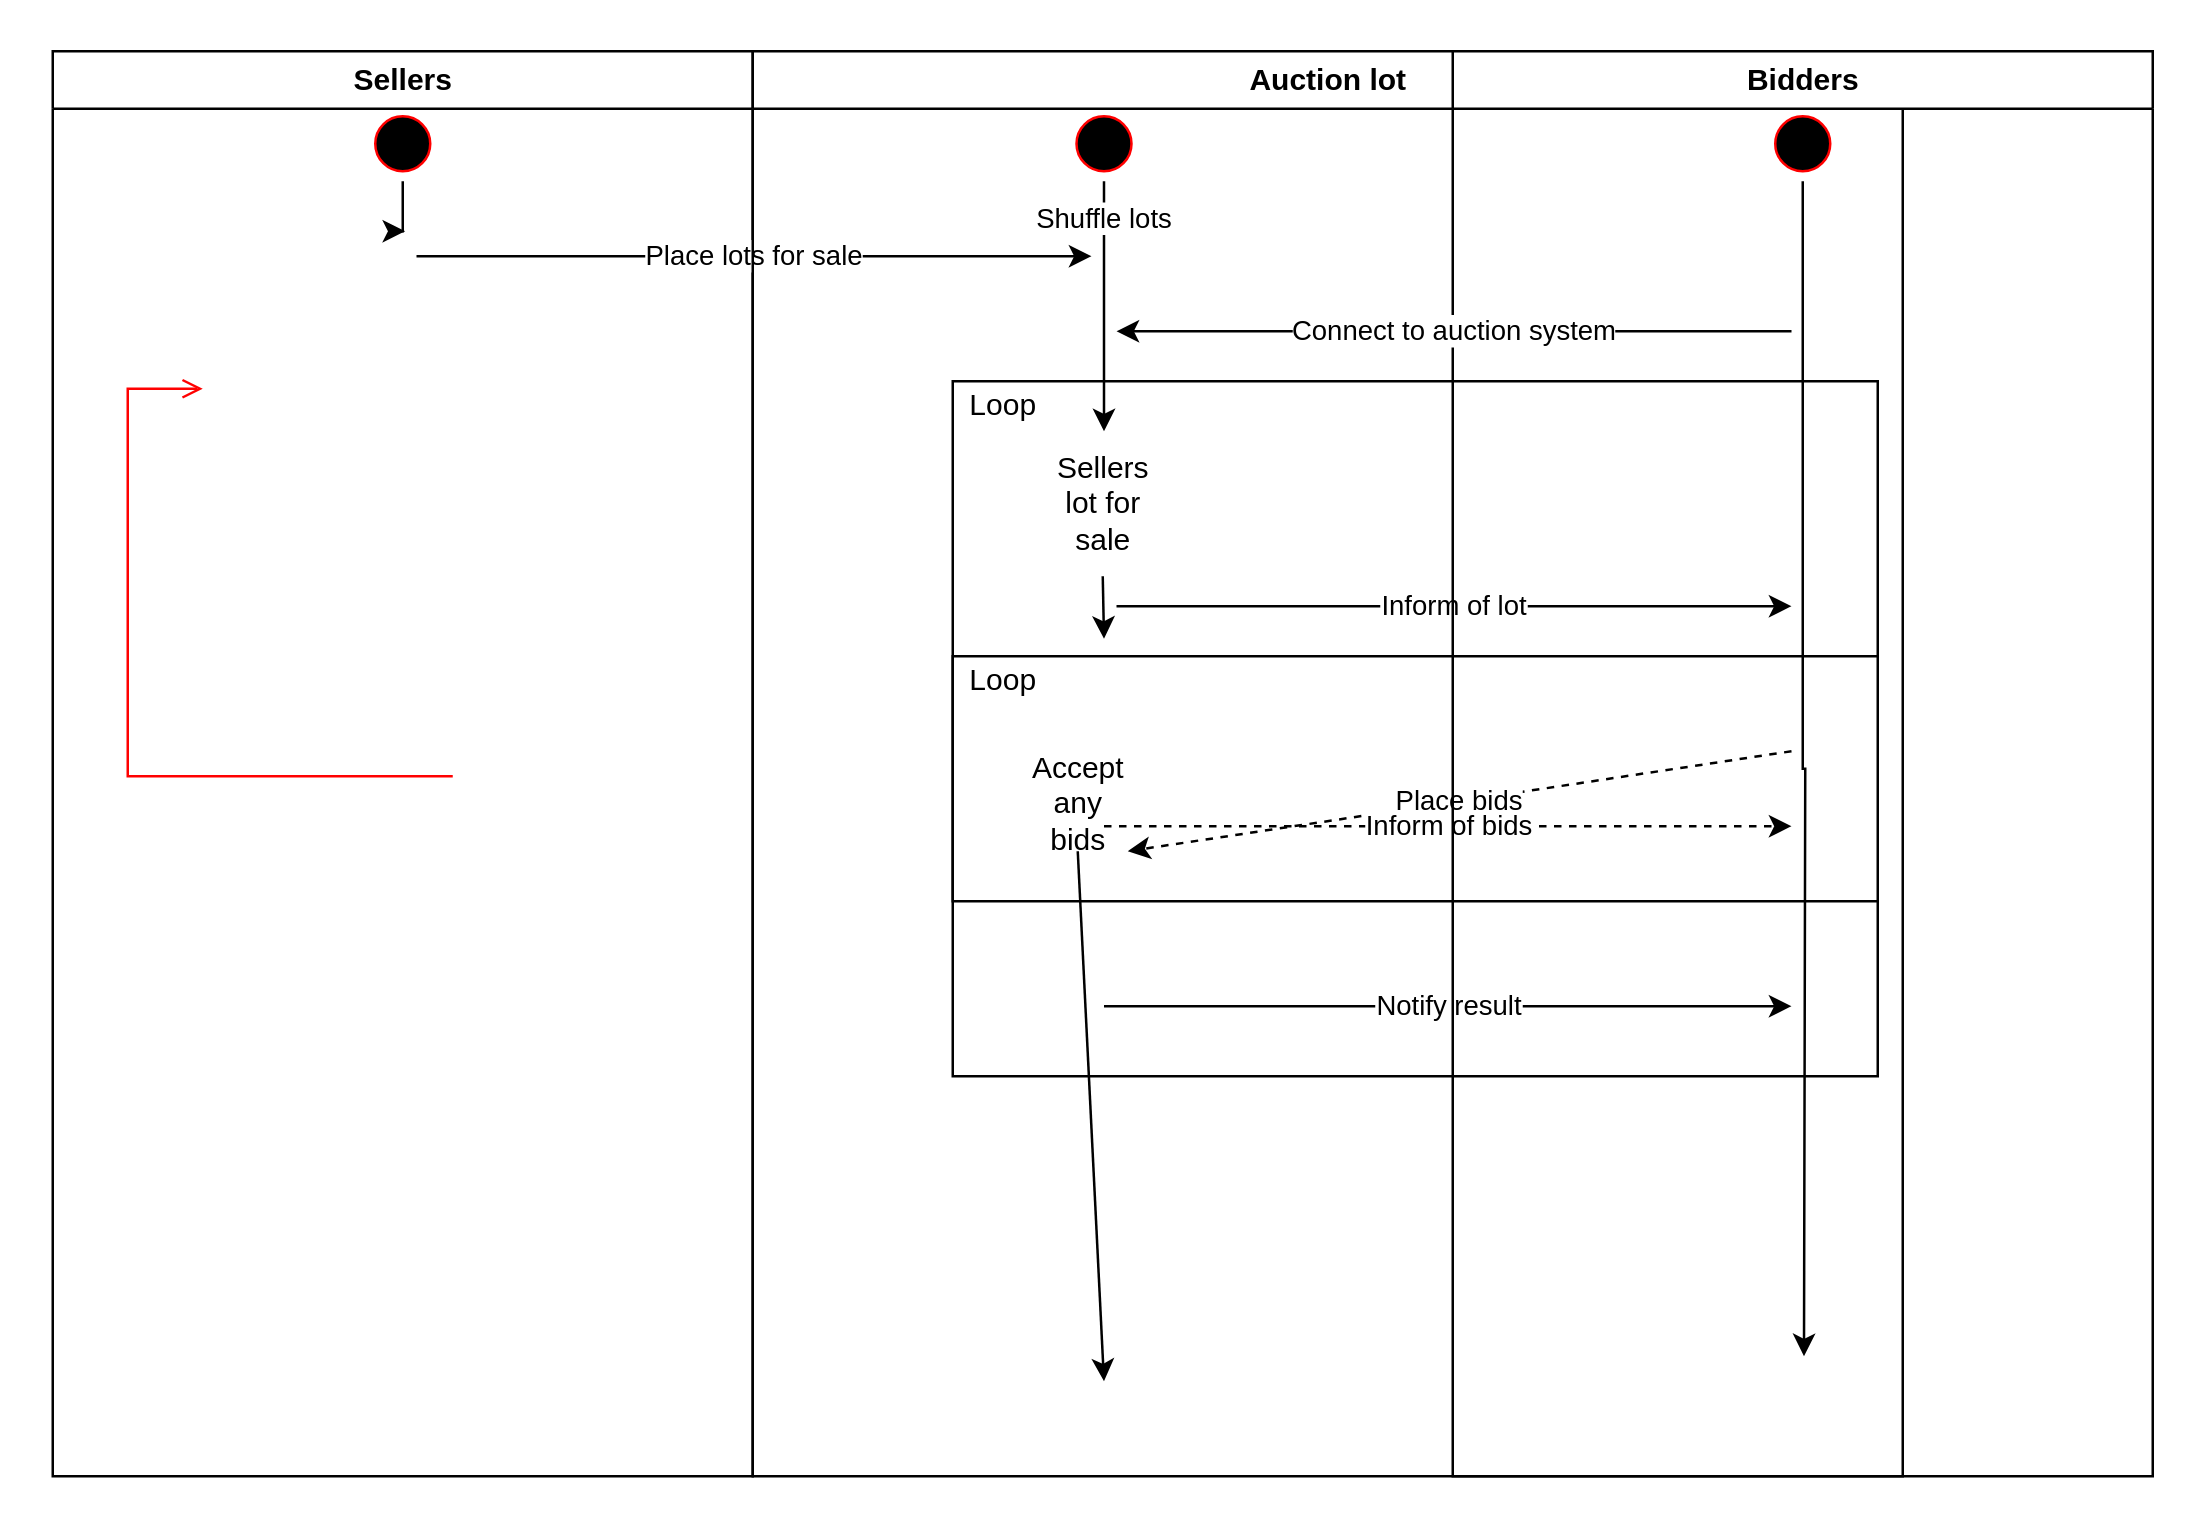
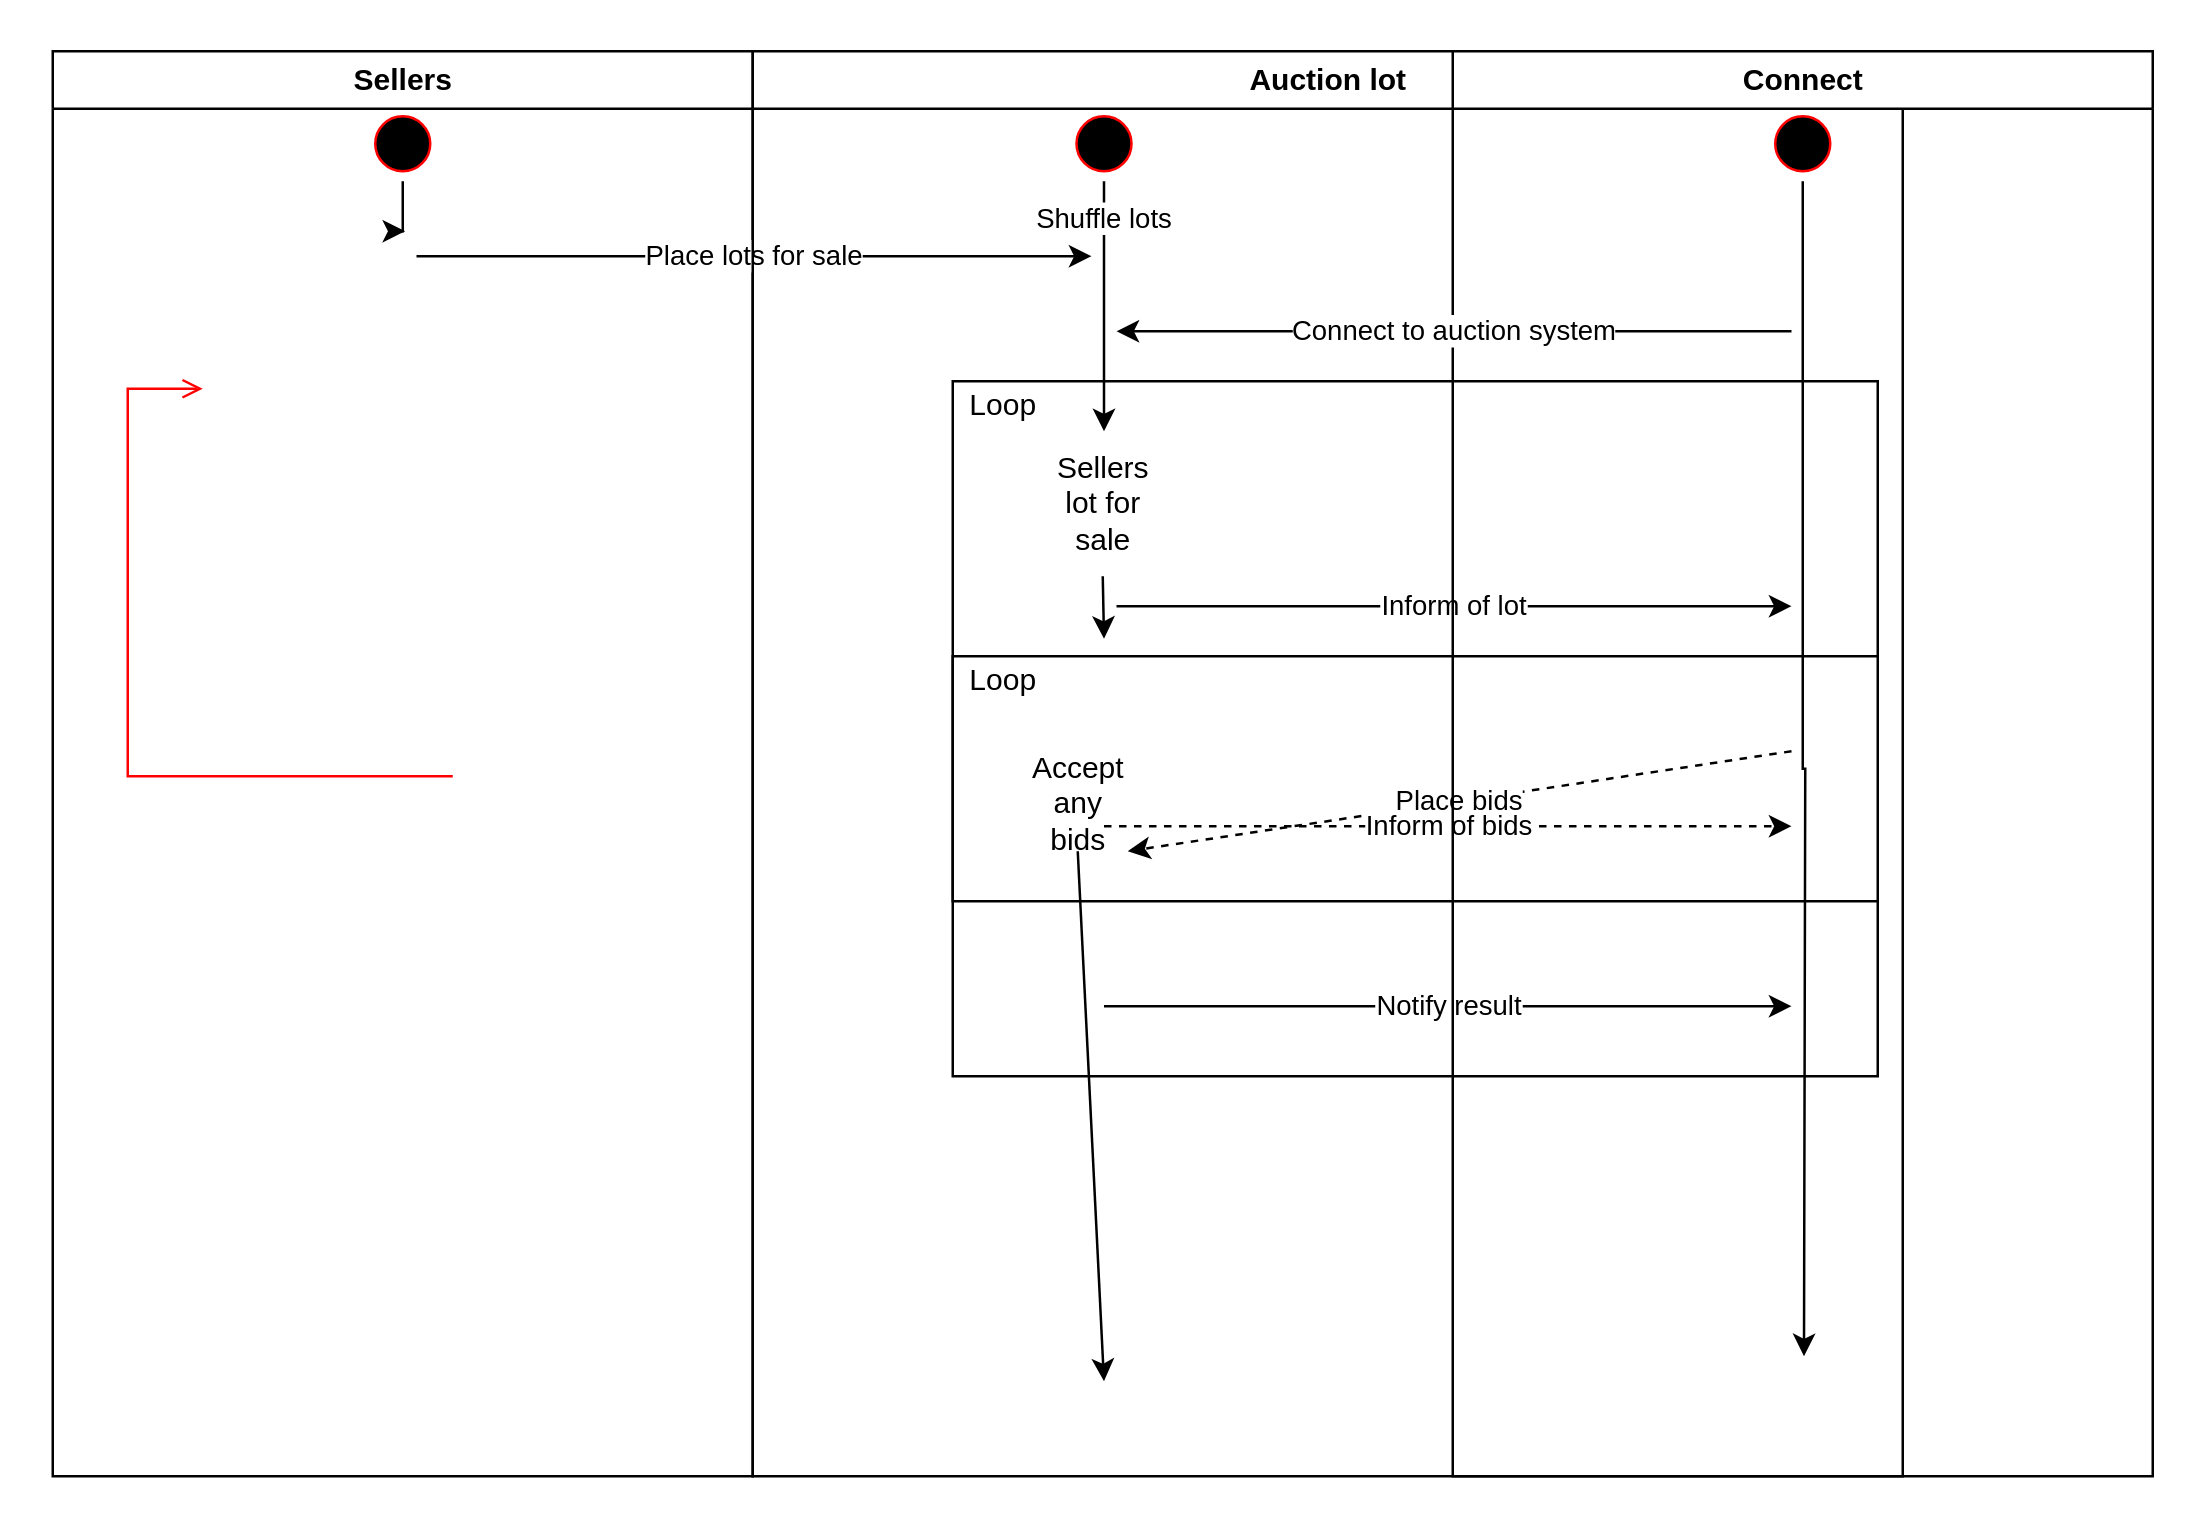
node "Bidders": label "Bidders" -> "Connect"
